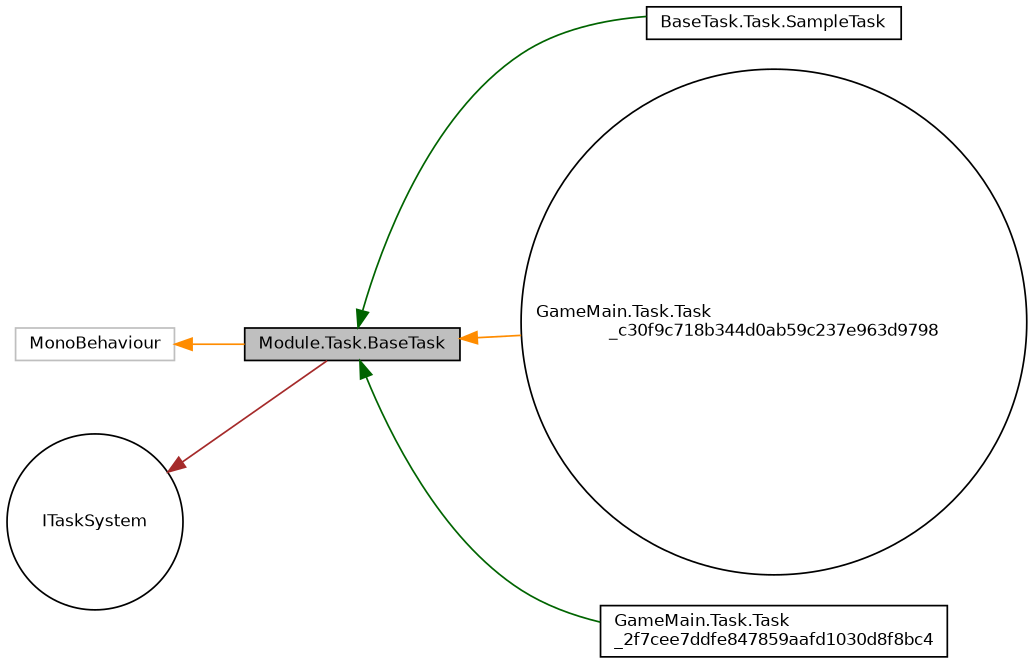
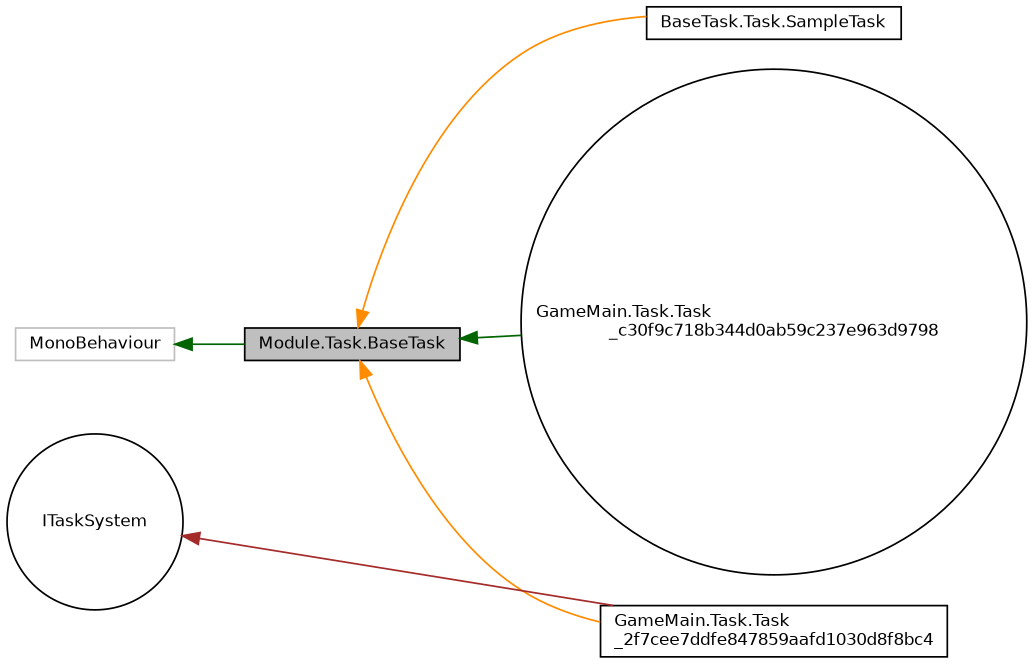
edge "BaseTask.Task.SampleTask" -> "Module.Task.BaseTask": color darkgreen -> darkorange
edge "GameMain.Task.Task _c30f9c718b344d0ab59c237e963d9798" -> "Module.Task.BaseTask": color darkorange -> darkgreen
edge "Module.Task.BaseTask" -> "MonoBehaviour": color darkorange -> darkgreen
edge "Module.Task.BaseTask" -> "ITaskSystem": now "GameMain.Task.Task _2f7cee7ddfe847859aafd1030d8f8bc4" -> "ITaskSystem"
edge "GameMain.Task.Task _2f7cee7ddfe847859aafd1030d8f8bc4" -> "Module.Task.BaseTask": color darkgreen -> darkorange
